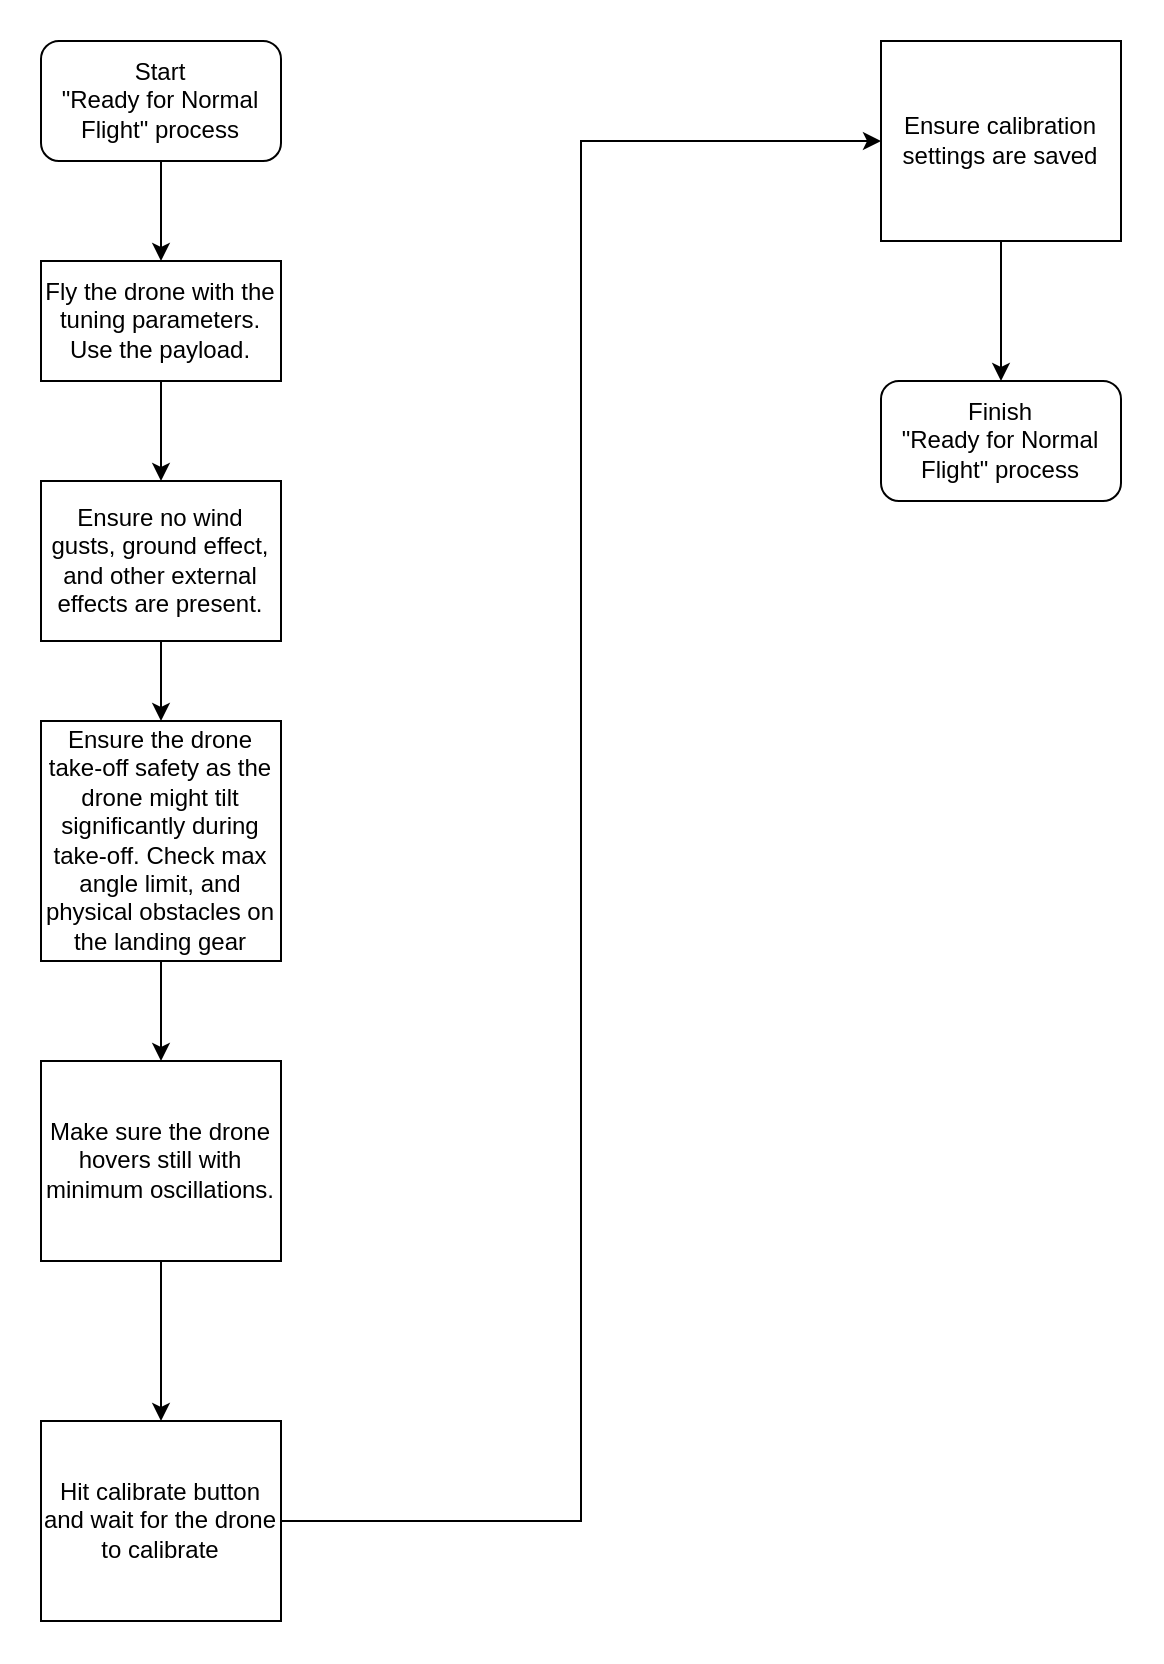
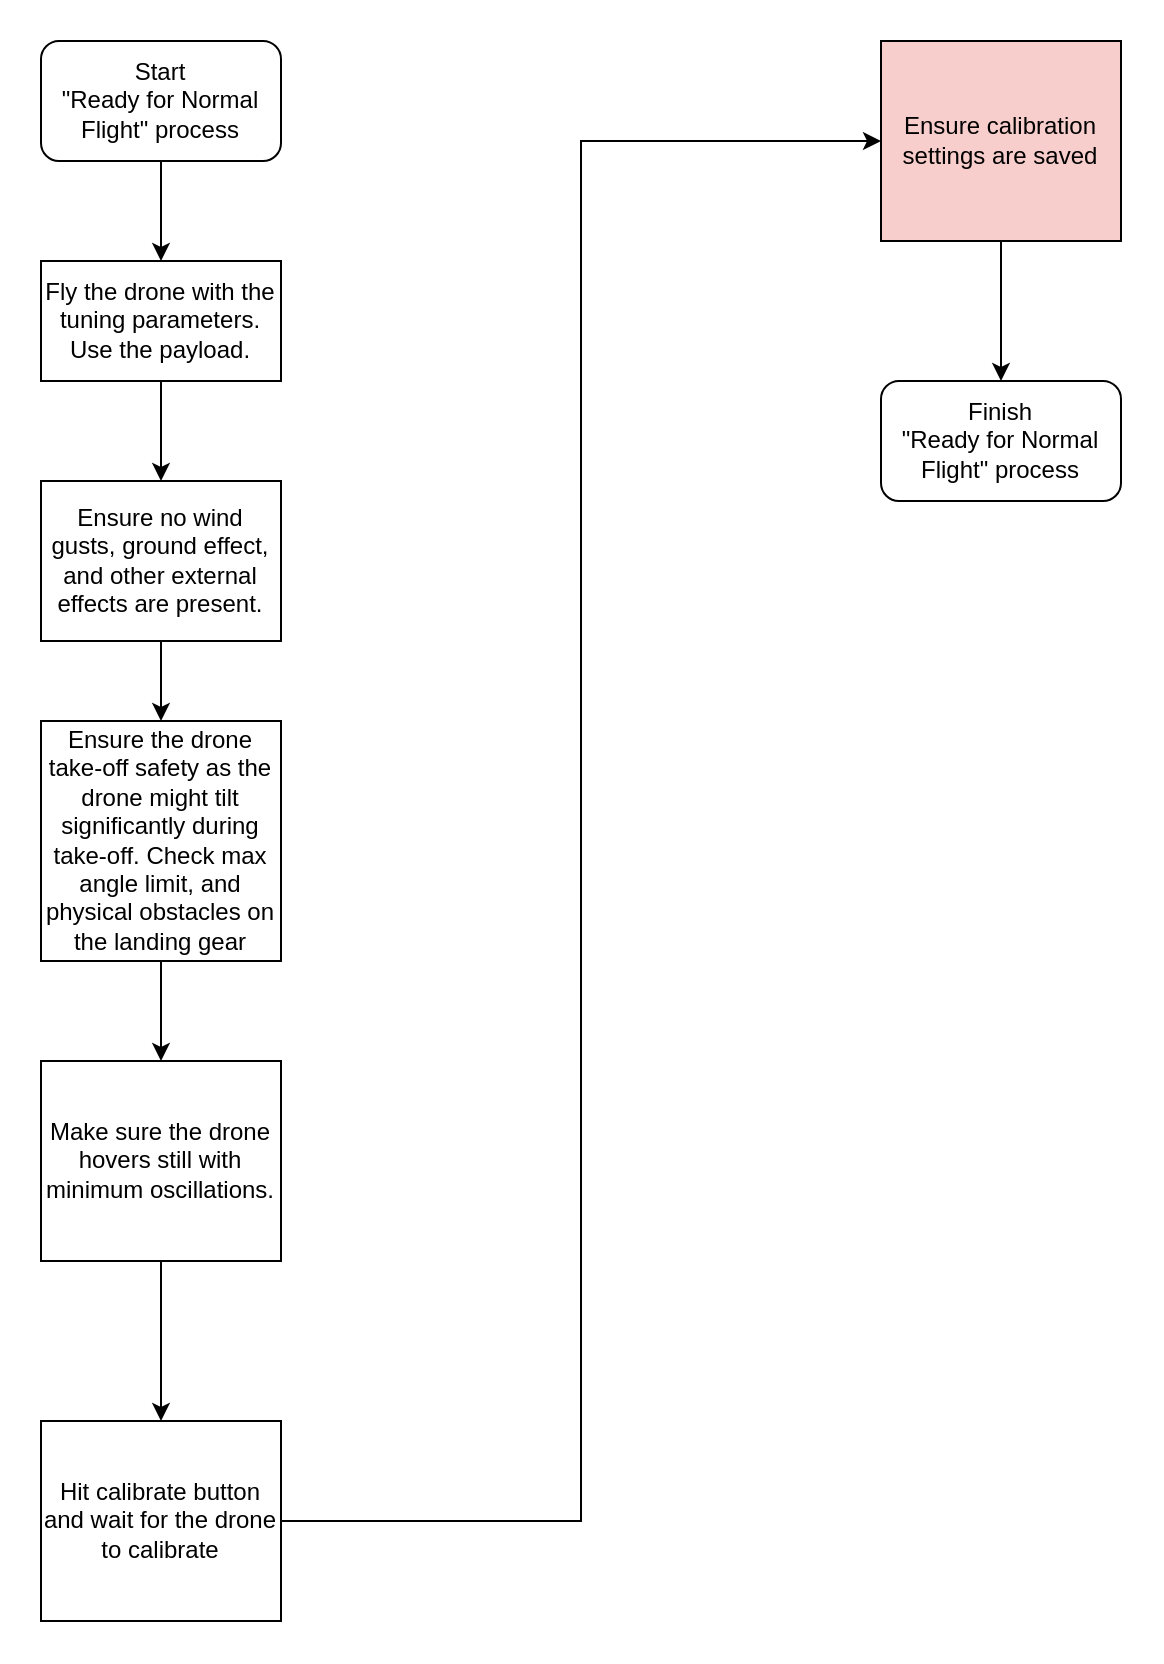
node "Ensure calibration settings are saved": fillcolor #ffffff -> #f8cecc
